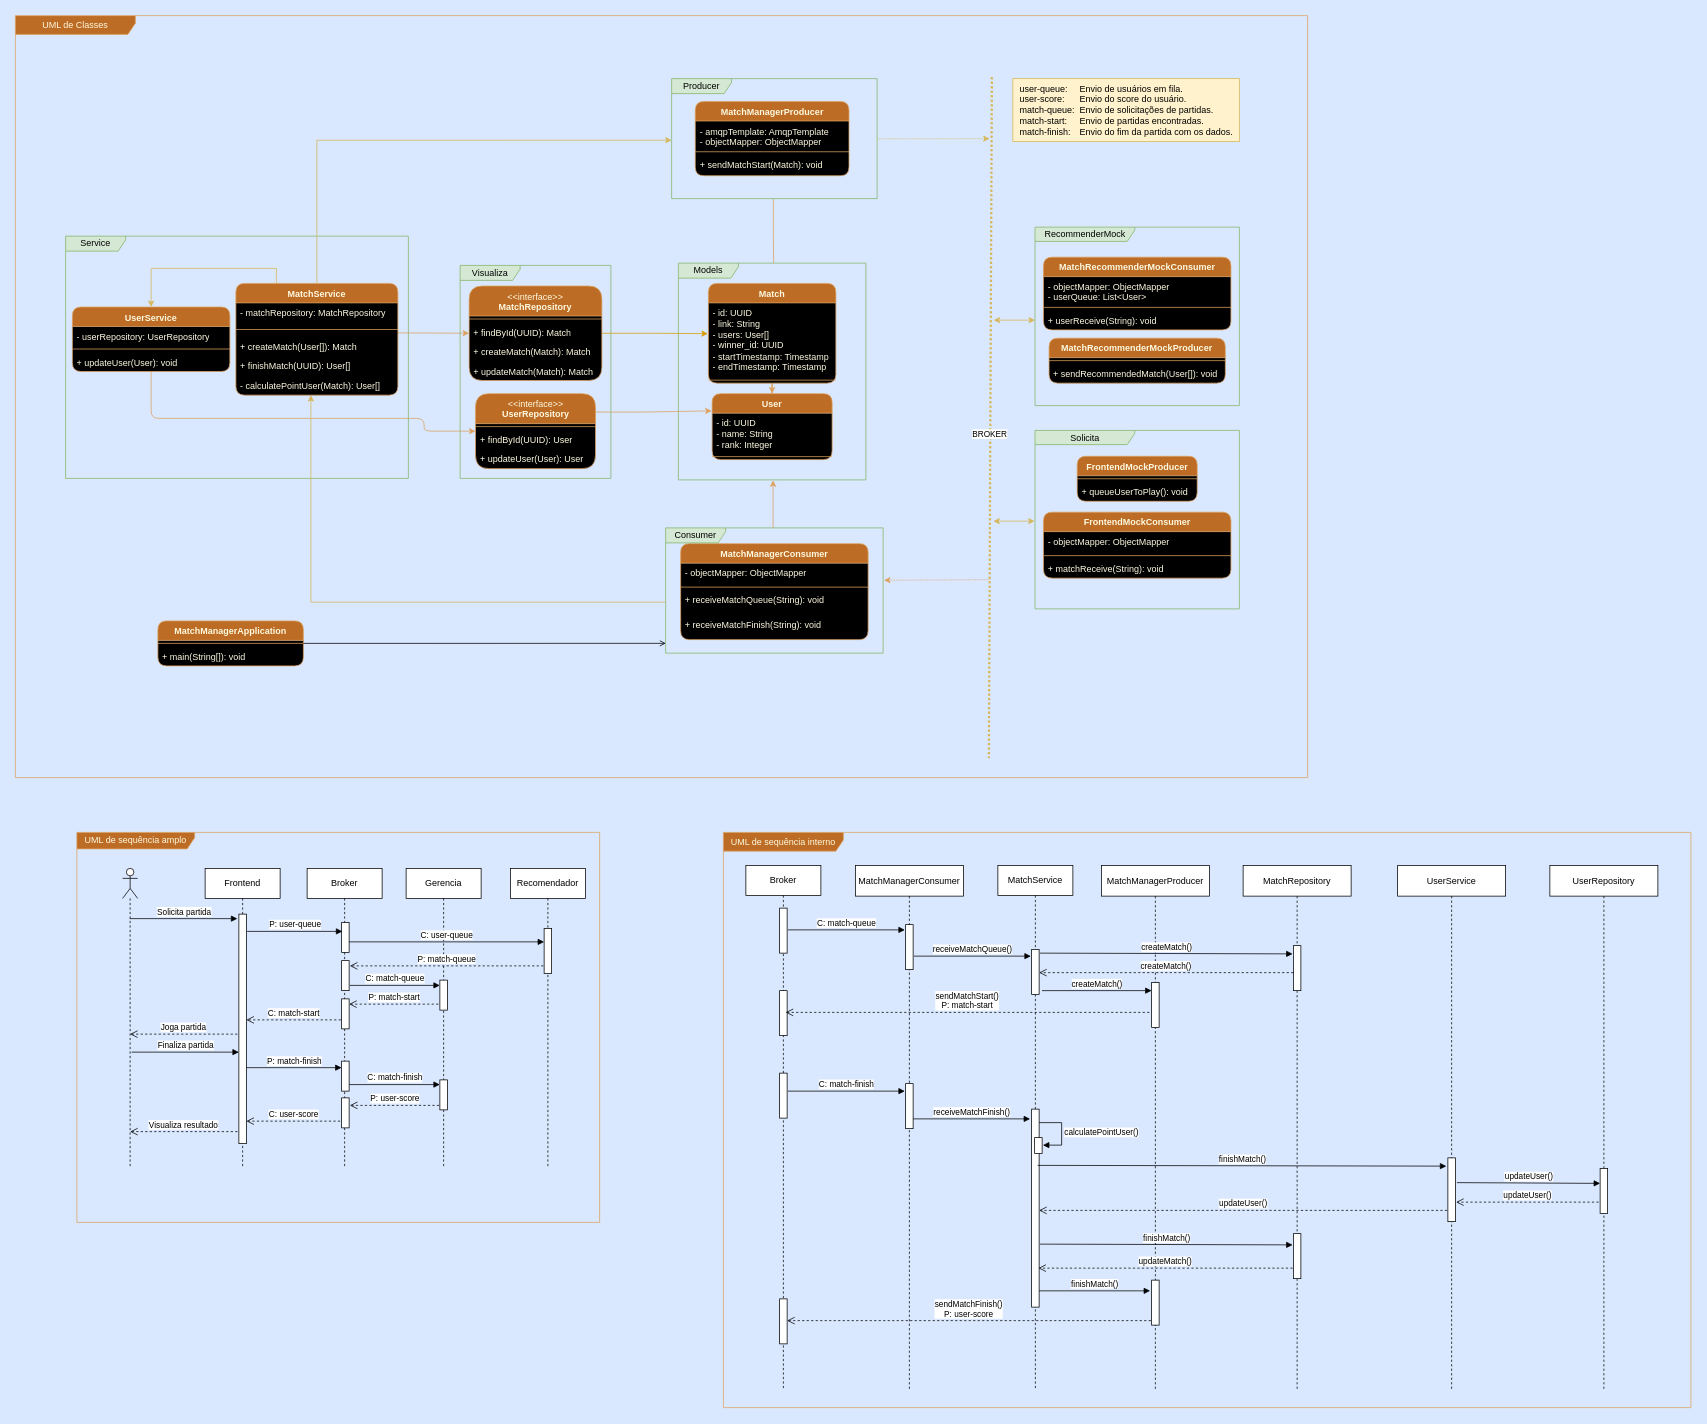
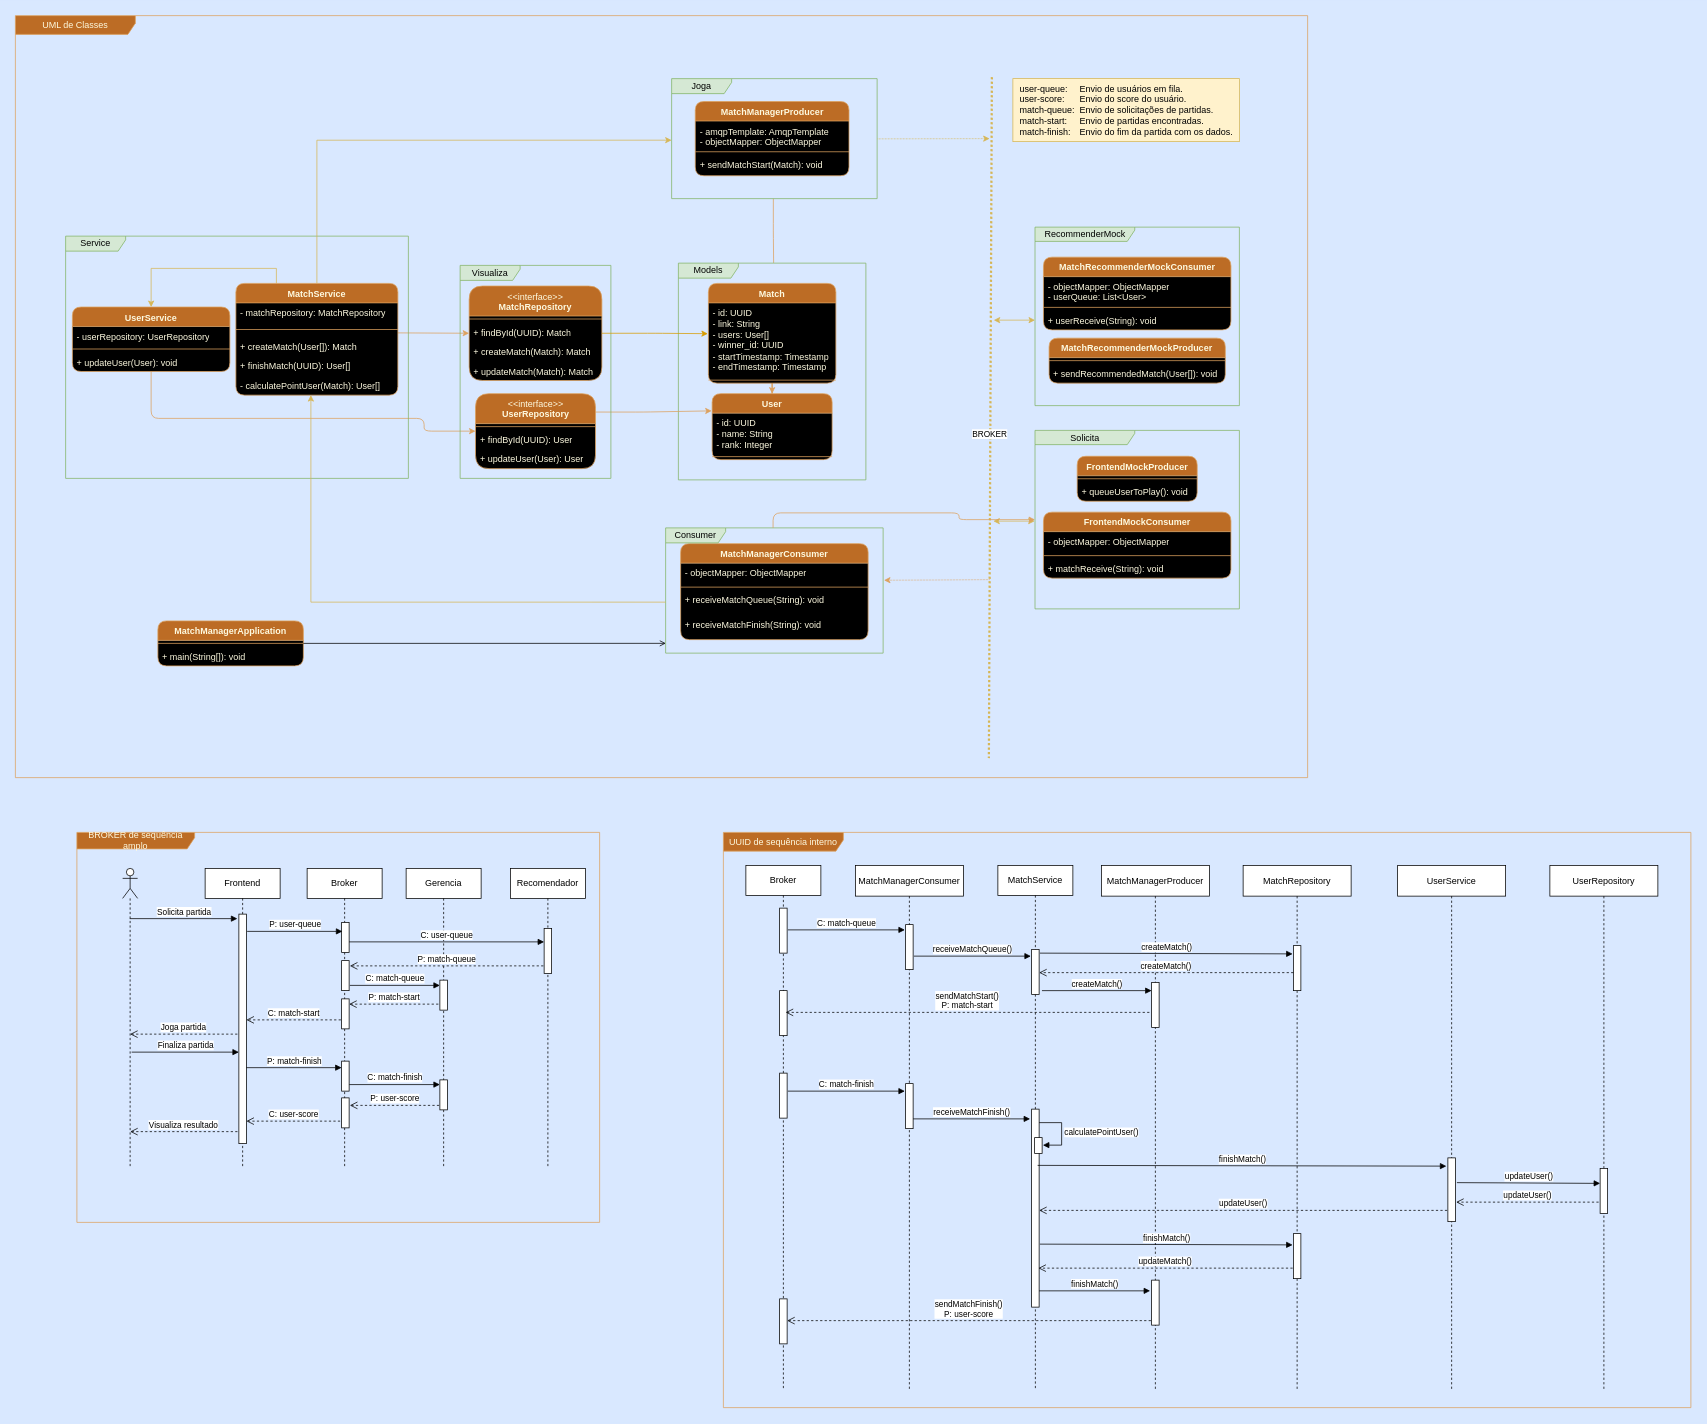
node "Producer": label "Producer" -> "Joga"
edge "Consumer" -> "Models": now "Consumer" -> "Solicita"
node "UML de sequência amplo": label "UML de sequência amplo" -> "BROKER de sequência amplo"
node "UML de sequência interno": label "UML de sequência interno" -> "UUID de sequência interno"
